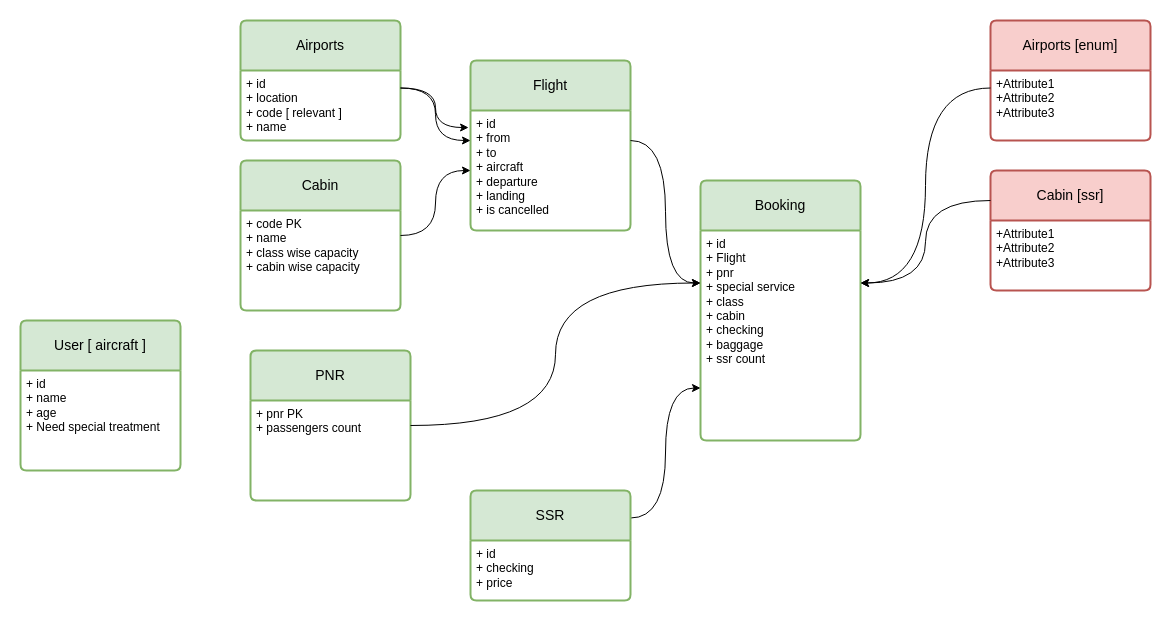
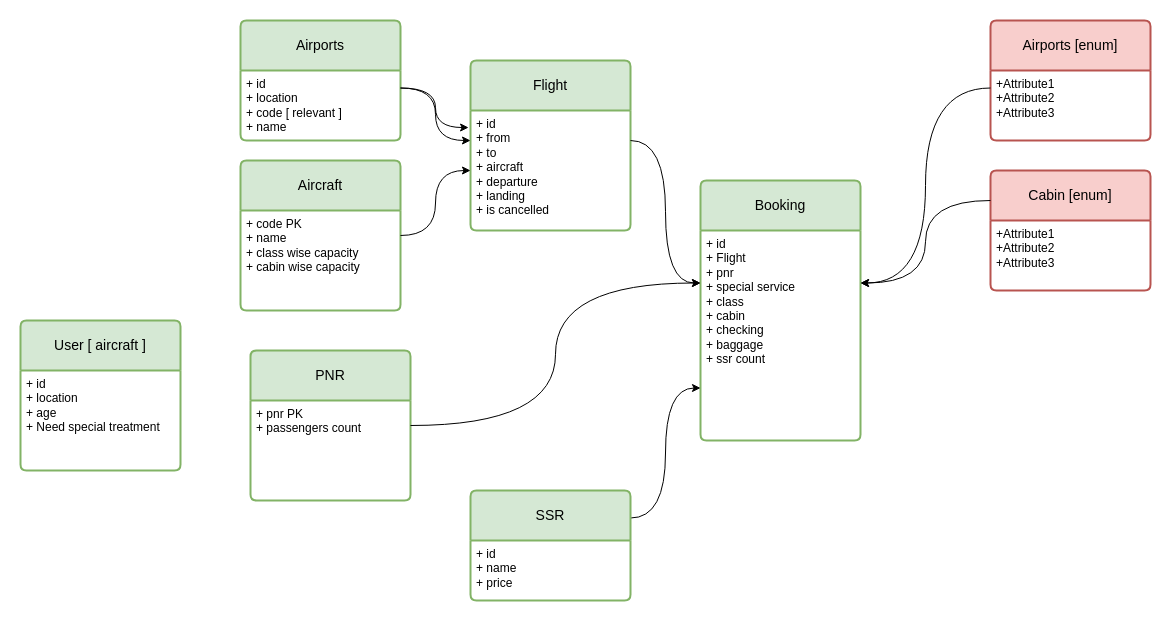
node "Cabin": label "Cabin" -> "Aircraft"
node "Cabin [ssr]": label "Cabin [ssr]" -> "Cabin [enum]"
node "+ id + name + age + Need special treatment": label "+ id + name + age + Need special treatment" -> "+ id + location + age + Need special treatment"
node "+ id + checking + price": label "+ id + checking + price" -> "+ id + name + price"
